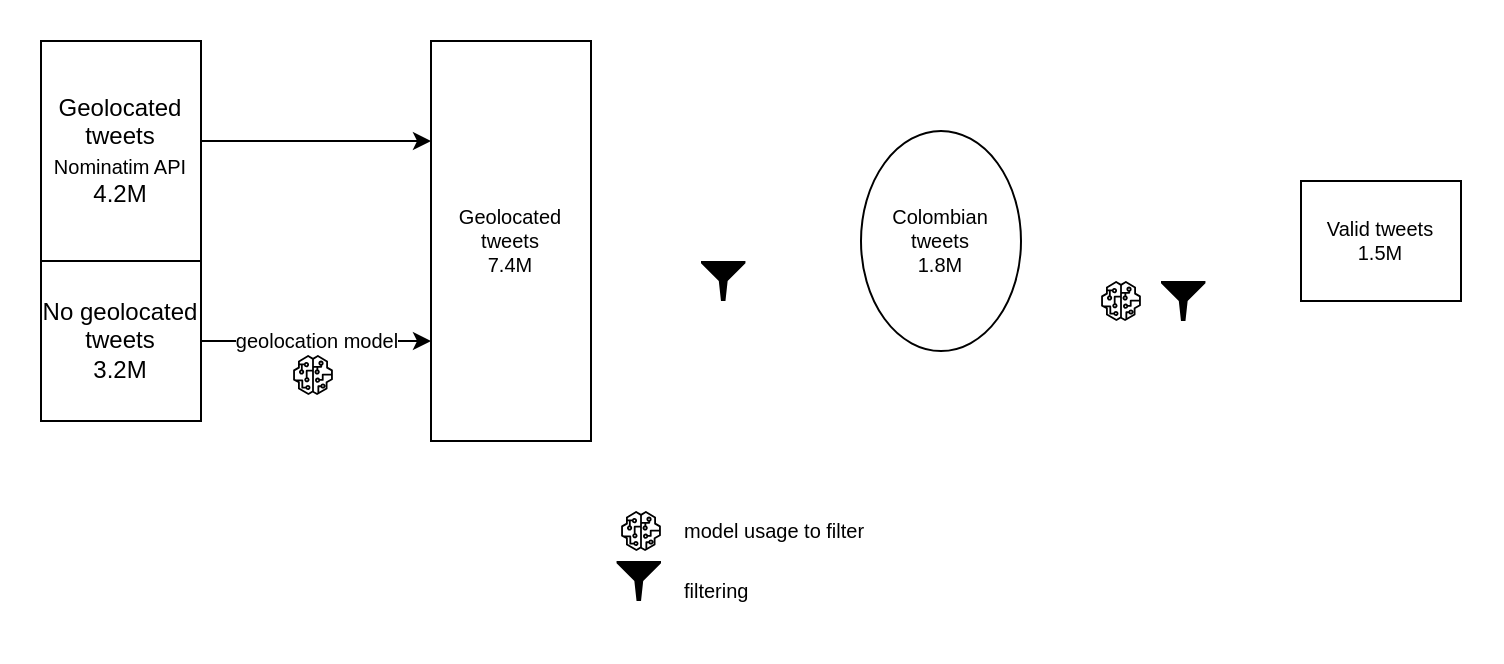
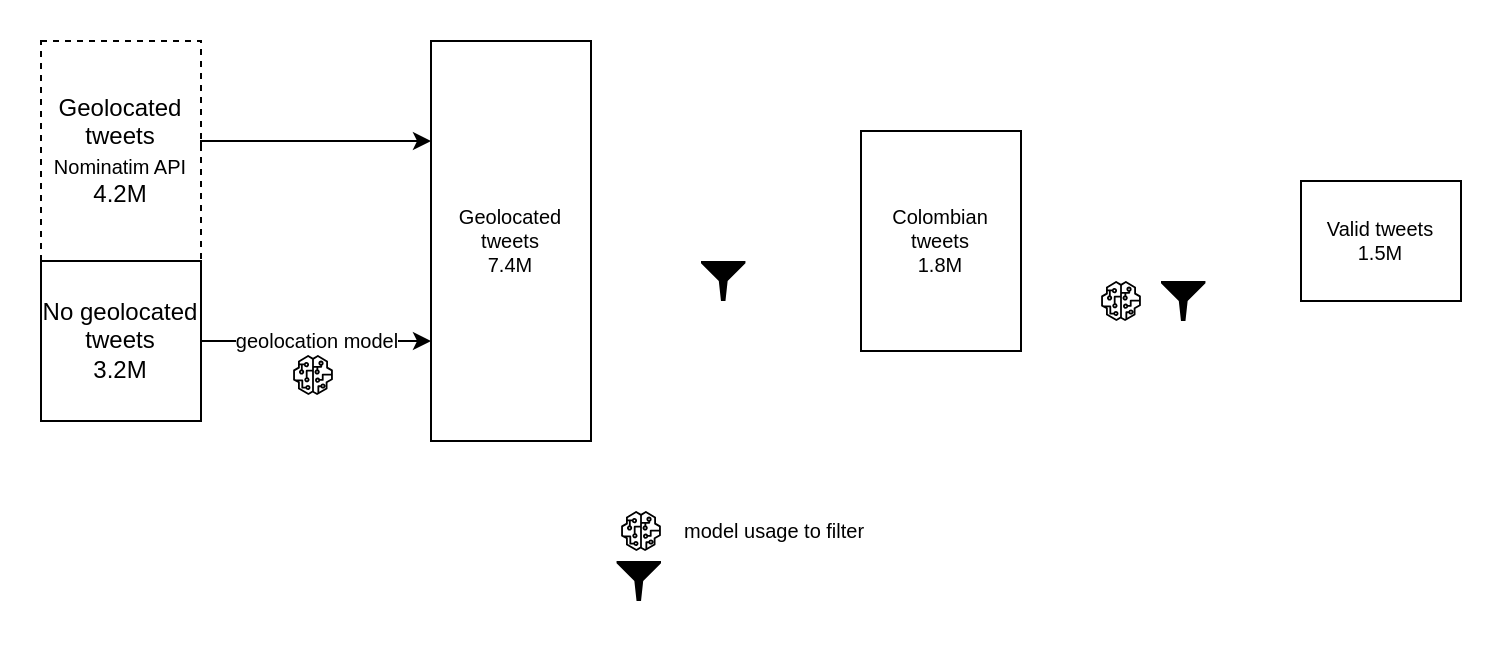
node "Geolocated tweets Nominatim API 4.2M": style solid -> dashed
node "Colombian tweets 1.8M": shape ellipse -> rectangle
node "filtering": removed
